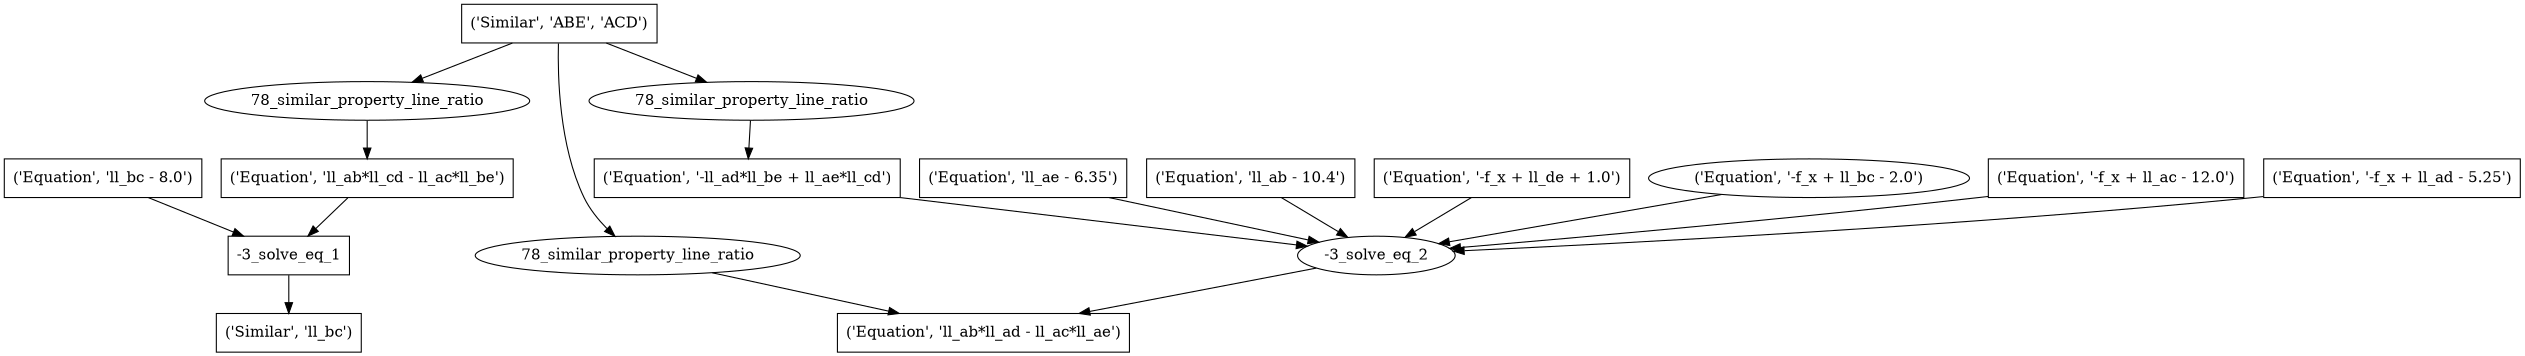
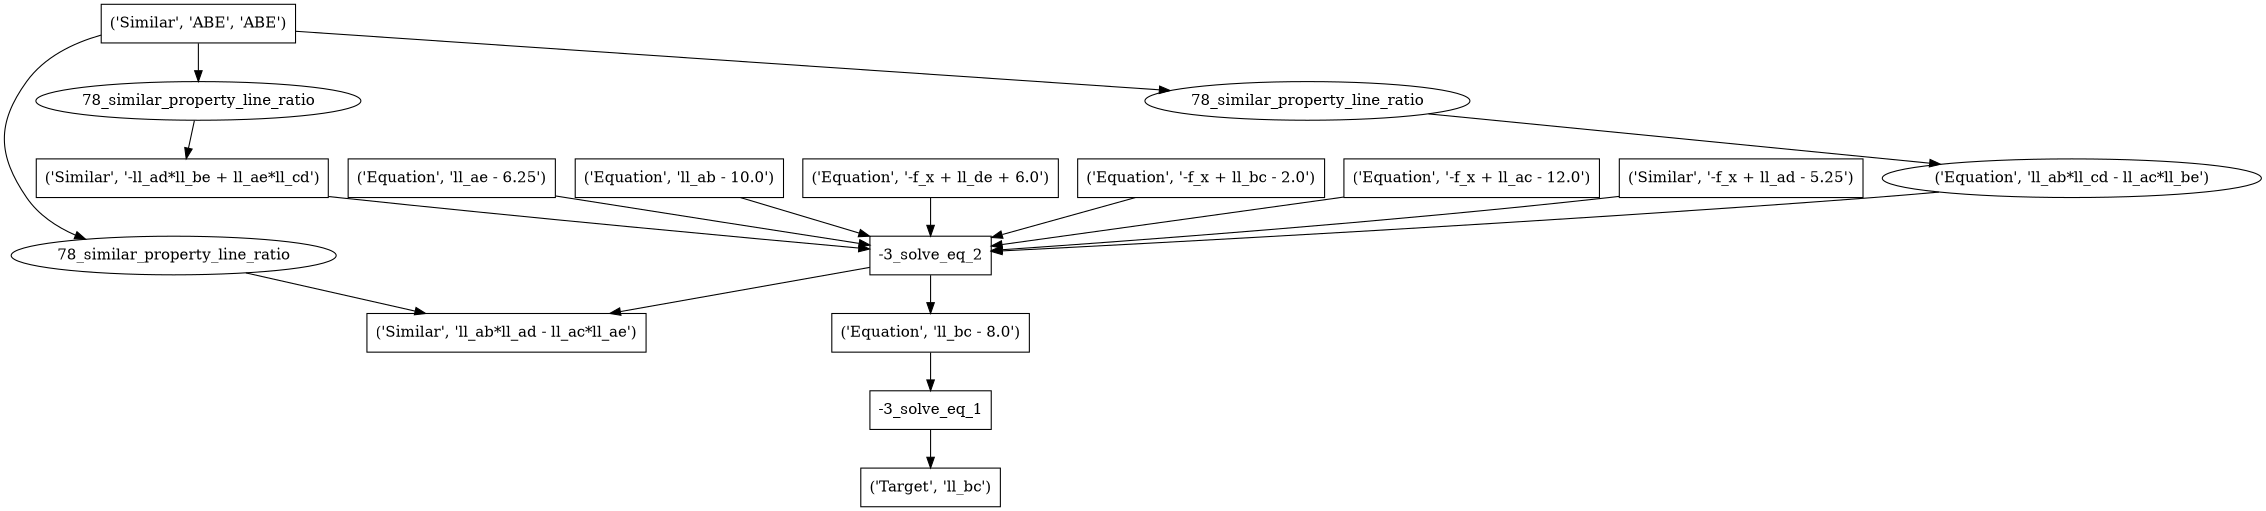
node "('Similar', 'ABE', 'ACD')": label "('Similar', 'ABE', 'ACD')" -> "('Similar', 'ABE', 'ABE')"
node "('Equation', 'll_ab*ll_cd - ll_ac*ll_be')": shape box -> ellipse
node "('Equation', '-ll_ad*ll_be + ll_ae*ll_cd')": label "('Equation', '-ll_ad*ll_be + ll_ae*ll_cd')" -> "('Similar', '-ll_ad*ll_be + ll_ae*ll_cd')"
node "('Equation', 'll_ae - 6.35')": label "('Equation', 'll_ae - 6.35')" -> "('Equation', 'll_ae - 6.25')"
node "('Equation', 'll_ab - 10.4')": label "('Equation', 'll_ab - 10.4')" -> "('Equation', 'll_ab - 10.0')"
node "('Equation', '-f_x + ll_de + 1.0')": label "('Equation', '-f_x + ll_de + 1.0')" -> "('Equation', '-f_x + ll_de + 6.0')"
node "('Equation', '-f_x + ll_bc - 2.0')": shape ellipse -> box
node "('Equation', '-f_x + ll_ad - 5.25')": label "('Equation', '-f_x + ll_ad - 5.25')" -> "('Similar', '-f_x + ll_ad - 5.25')"
edge "('Equation', 'll_ab*ll_cd - ll_ac*ll_be')" -> "-3_solve_eq_1": now "('Equation', 'll_ab*ll_cd - ll_ac*ll_be')" -> "-3_solve_eq_2"
node "-3_solve_eq_2": shape ellipse -> box
edge "-3_solve_eq_2" -> "('Equation', 'll_bc - 8.0')": added
node "('Similar', 'll_bc')": label "('Similar', 'll_bc')" -> "('Target', 'll_bc')"
node "('Equation', 'll_ab*ll_ad - ll_ac*ll_ae')": label "('Equation', 'll_ab*ll_ad - ll_ac*ll_ae')" -> "('Similar', 'll_ab*ll_ad - ll_ac*ll_ae')"
